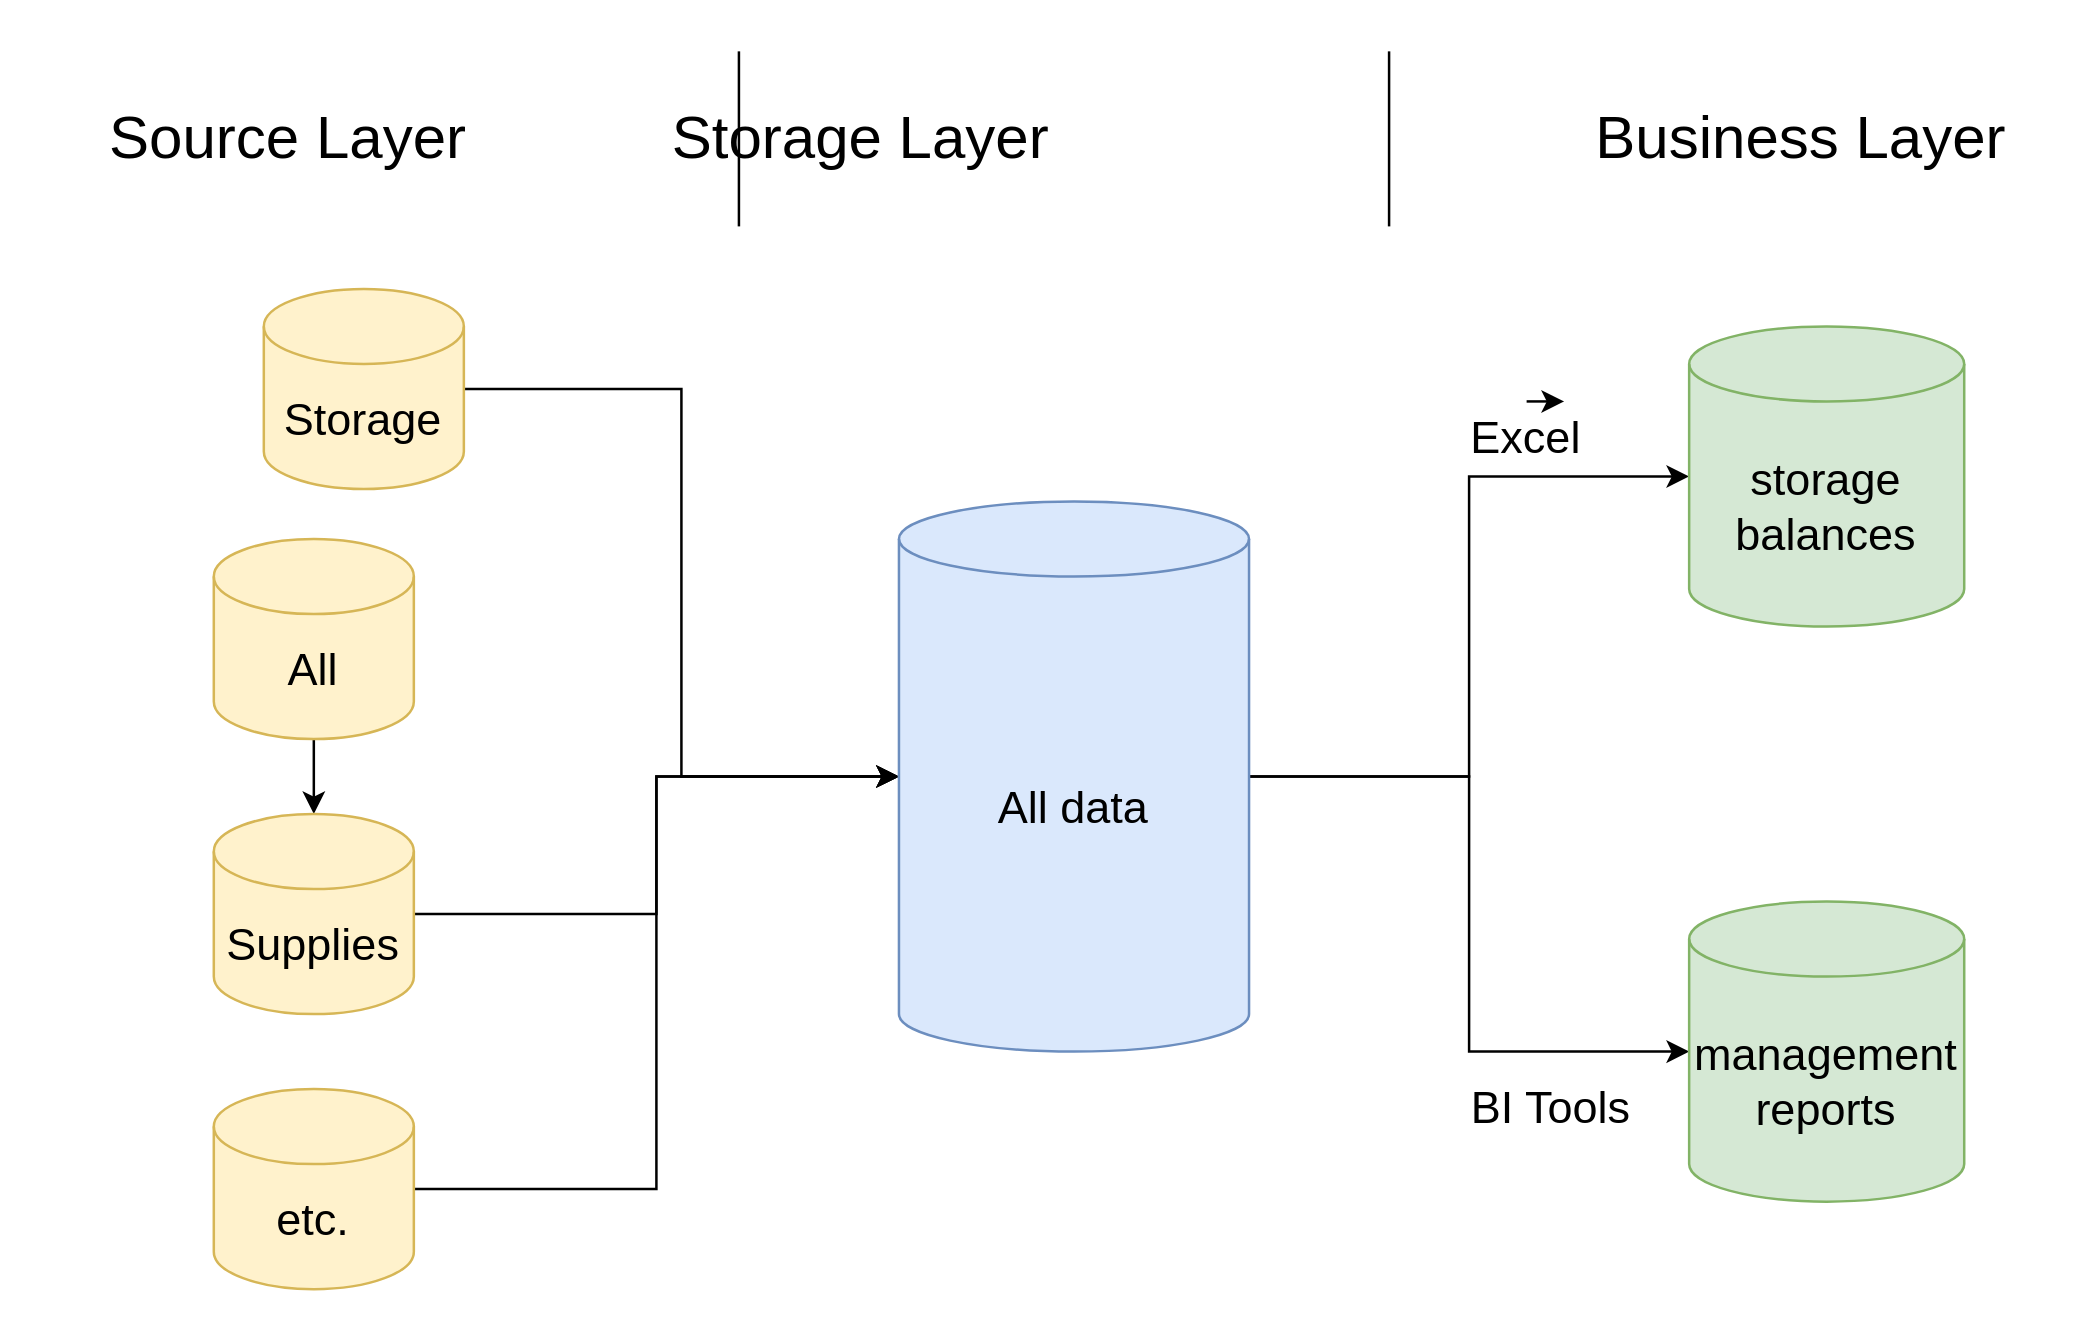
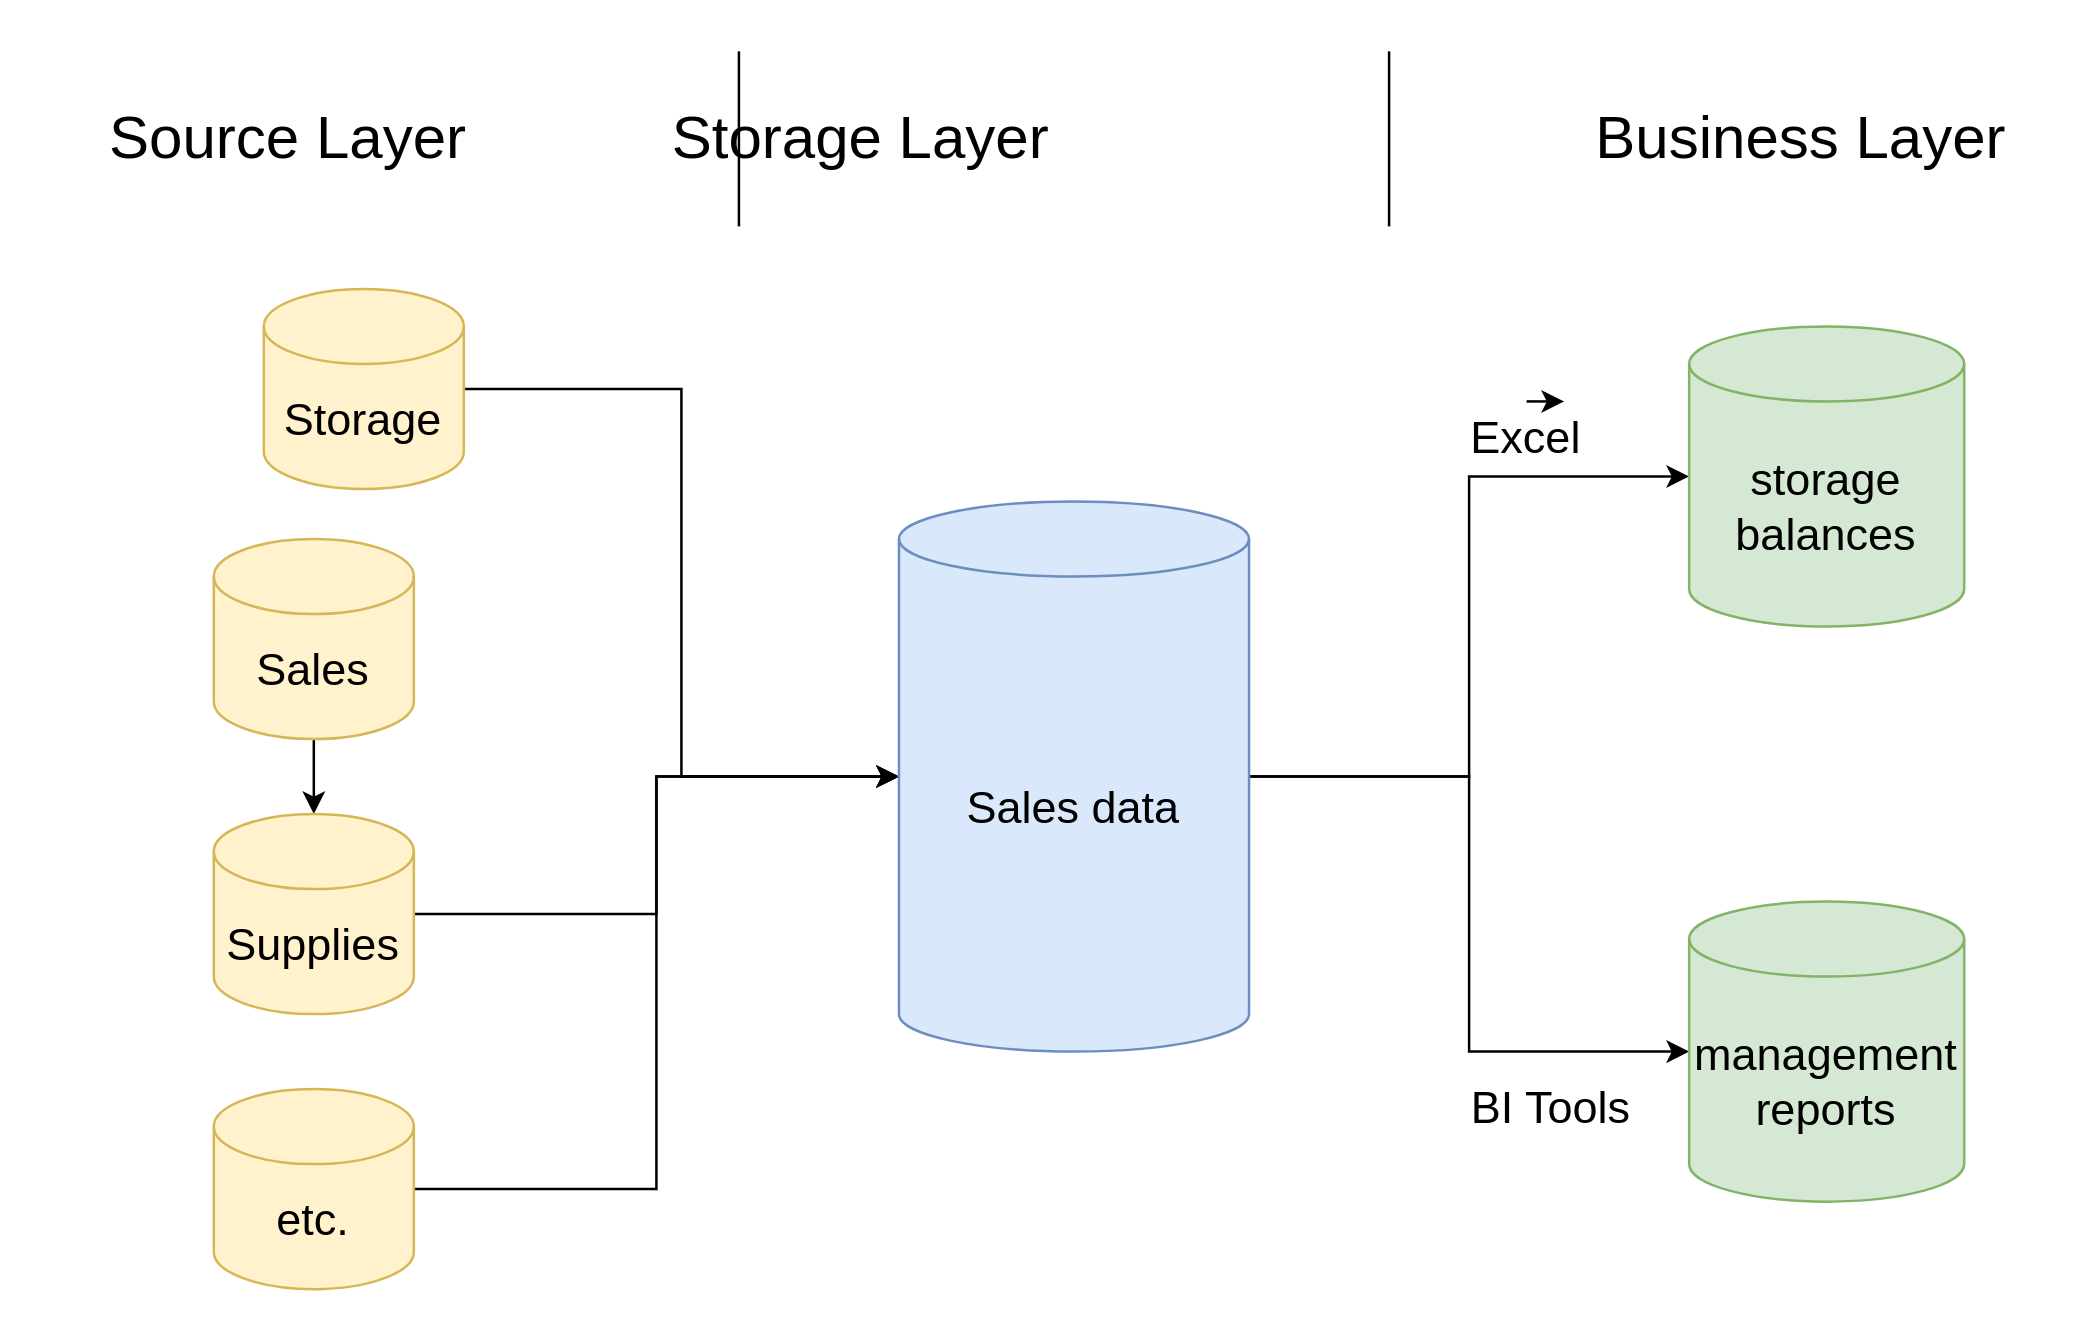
node "All": label "All" -> "Sales"
node "All data": label "All data" -> "Sales data"
